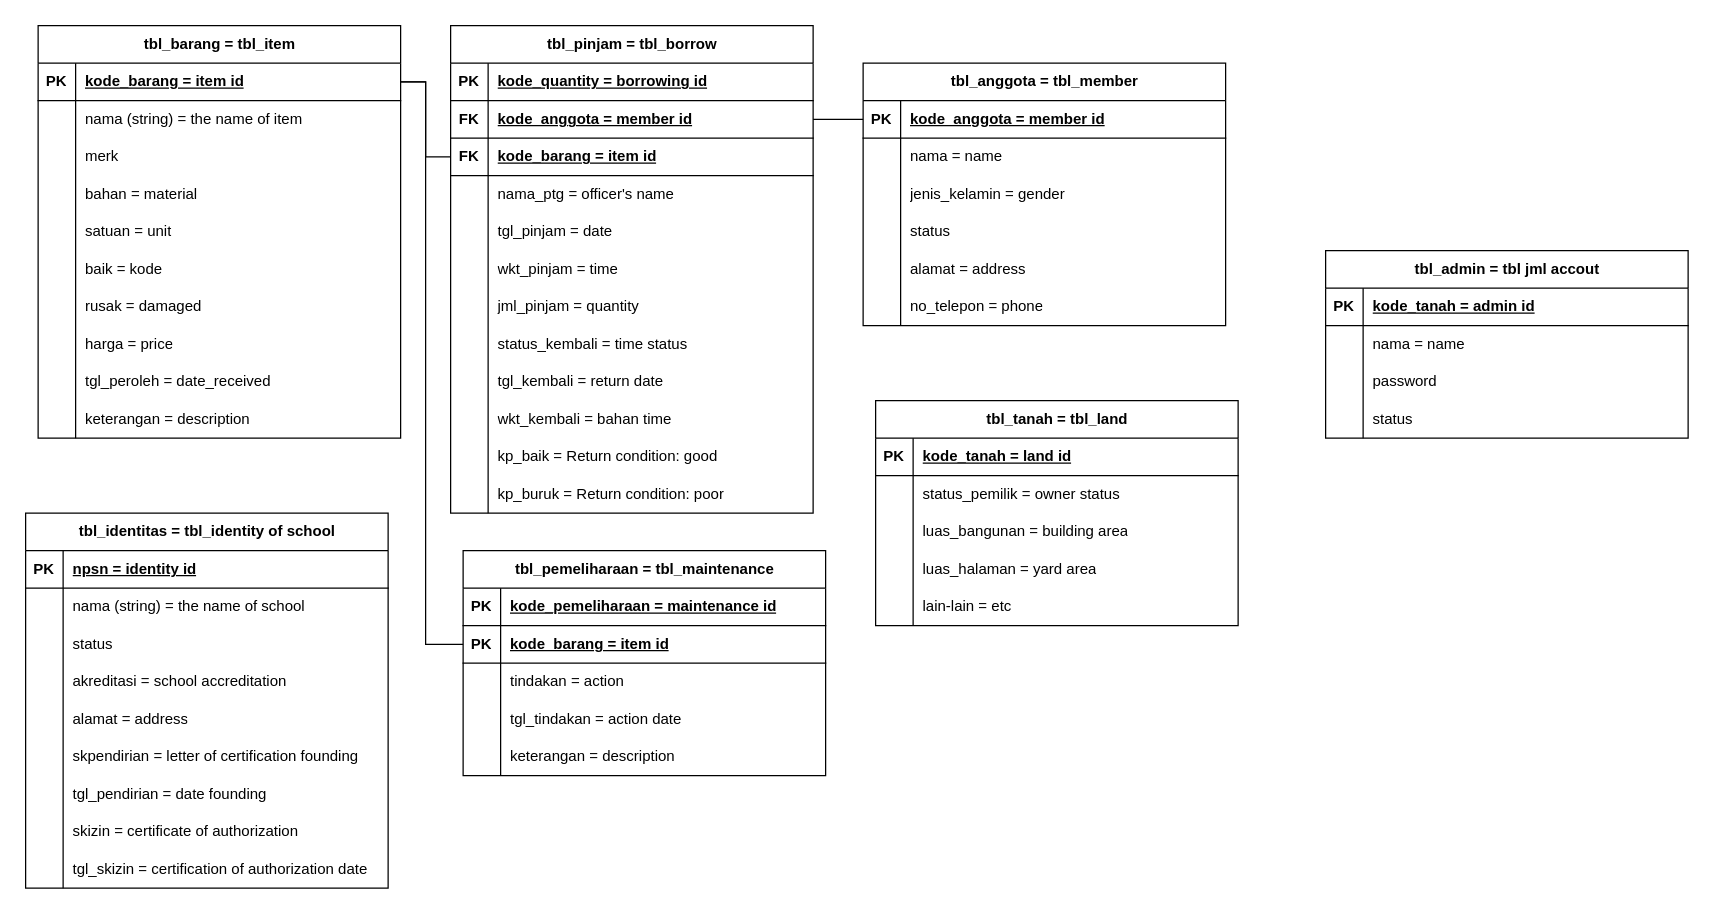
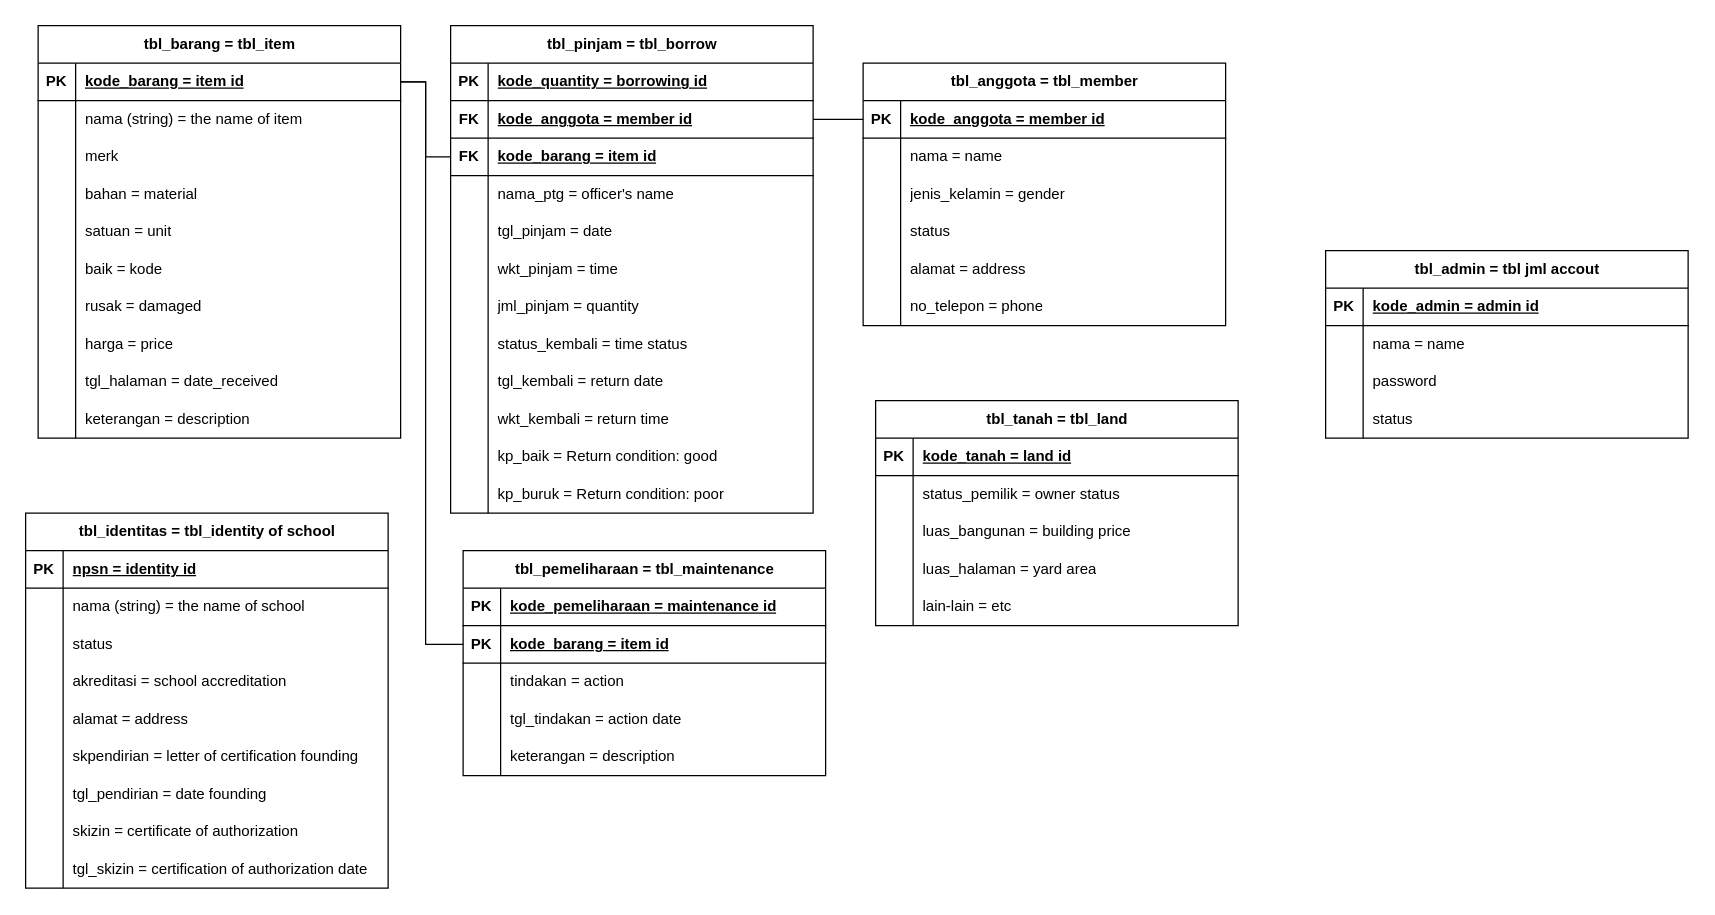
node "kode_tanah = admin id": label "kode_tanah = admin id" -> "kode_admin = admin id"
node "tgl_peroleh = date_received": label "tgl_peroleh = date_received" -> "tgl_halaman = date_received"
node "wkt_kembali = bahan time": label "wkt_kembali = bahan time" -> "wkt_kembali = return time"
node "luas_bangunan = building area": label "luas_bangunan = building area" -> "luas_bangunan = building price"
